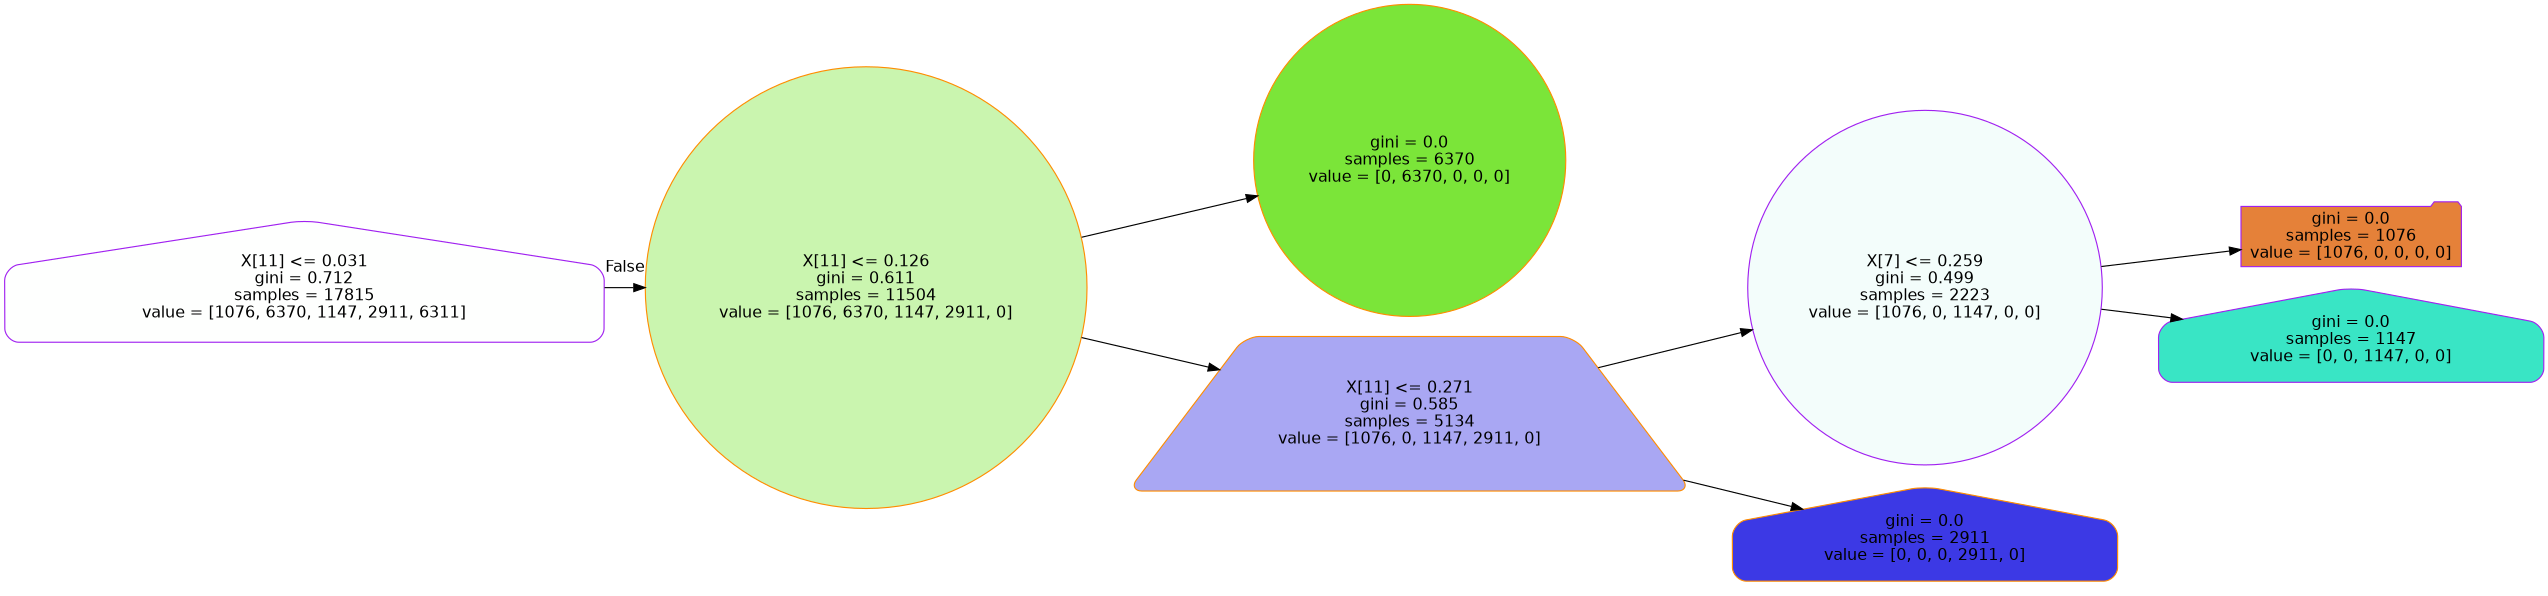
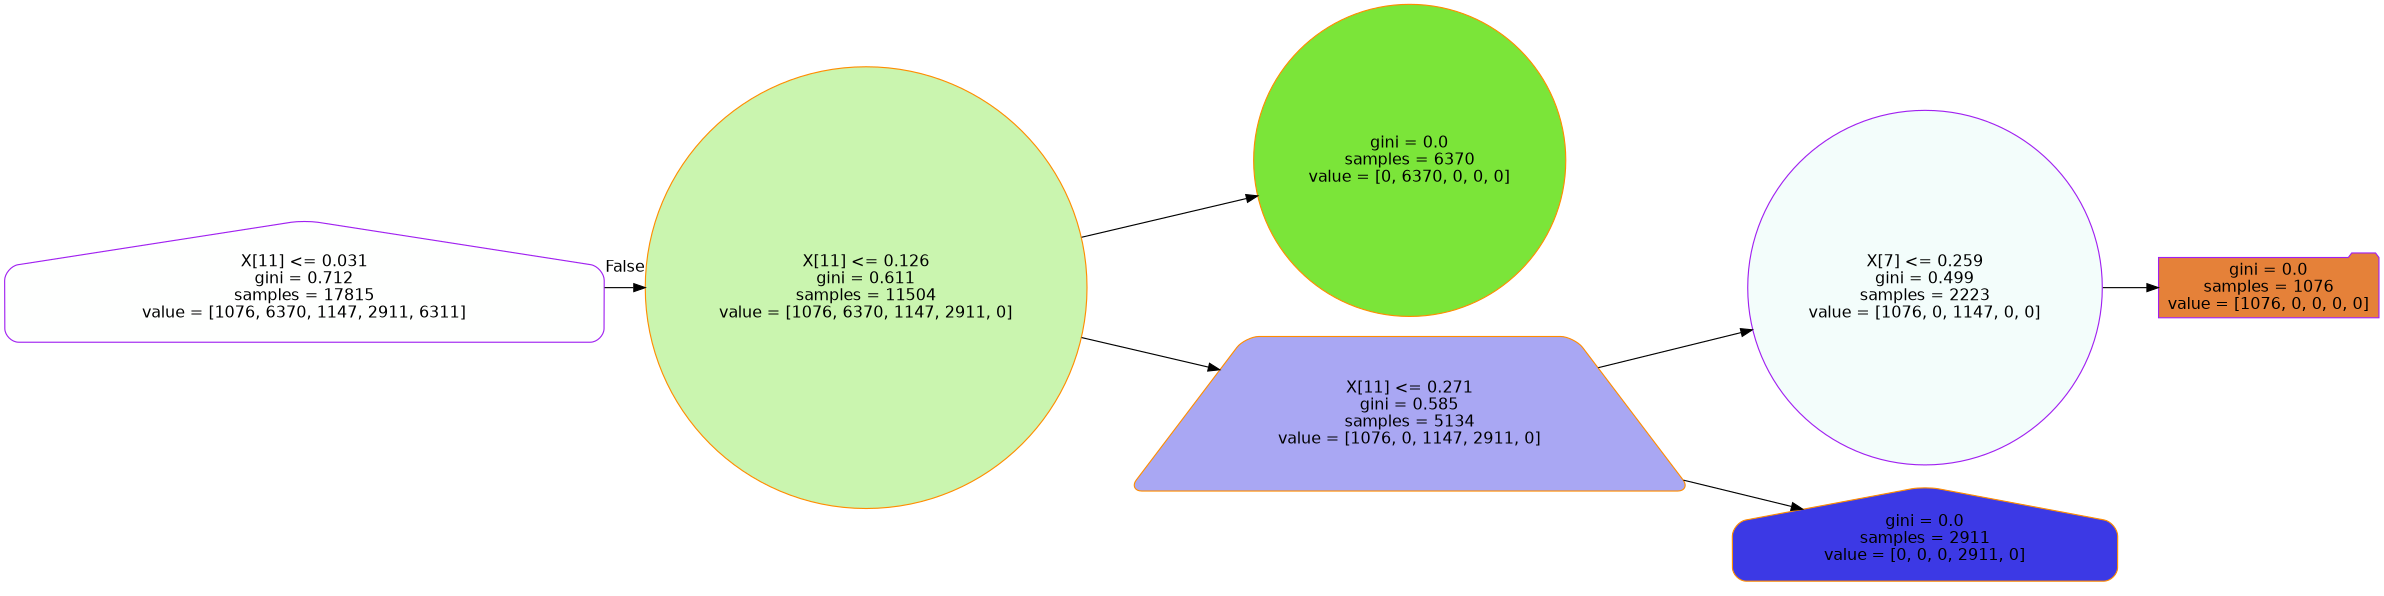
node "gini = 0.0 samples = 1147 value = [0, 0, 1147, 0, 0]": removed
